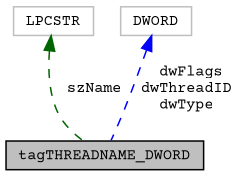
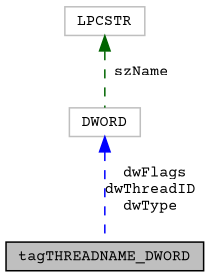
edge "tagTHREADNAME_DWORD" -> "LPCSTR": now "DWORD" -> "LPCSTR"
